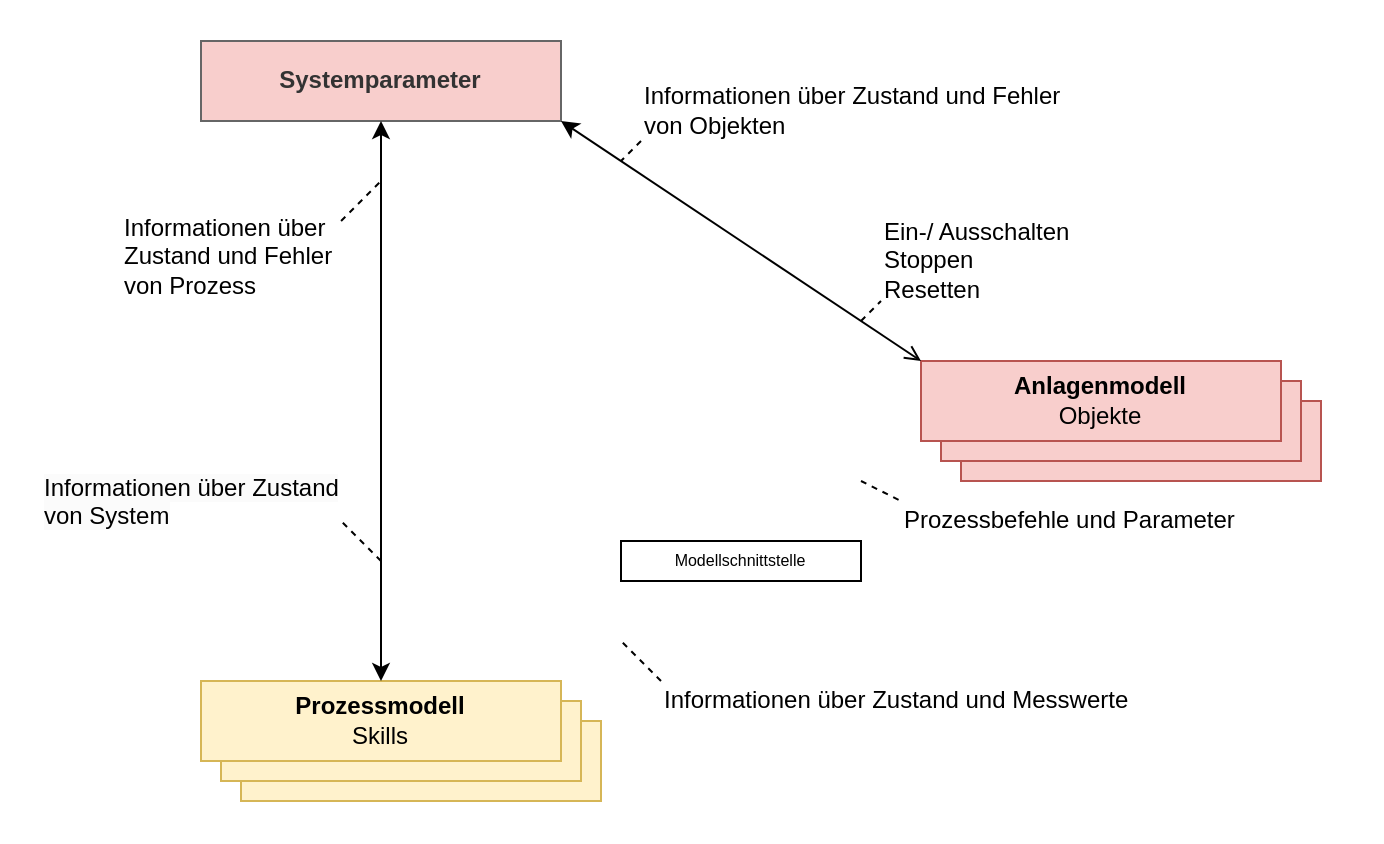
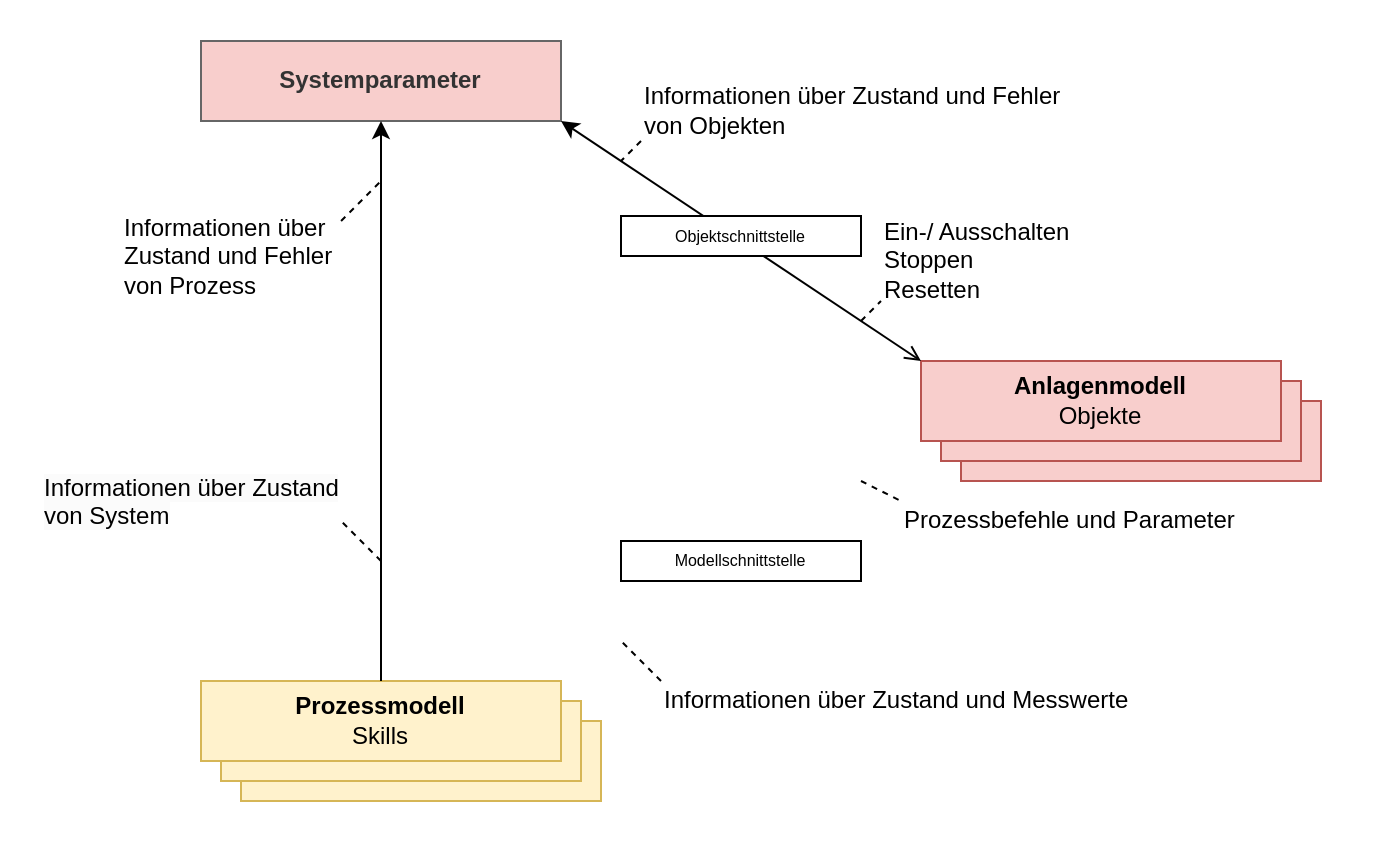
node "Objektschnittstelle": added
edge "Systemparameter" -- "Prozessmodell Skills": arrowhead classic -> none
